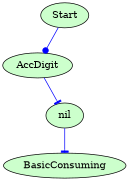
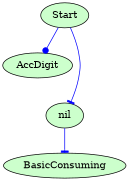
edge "AccDigit" -> "nil": now "Start" -> "nil"
